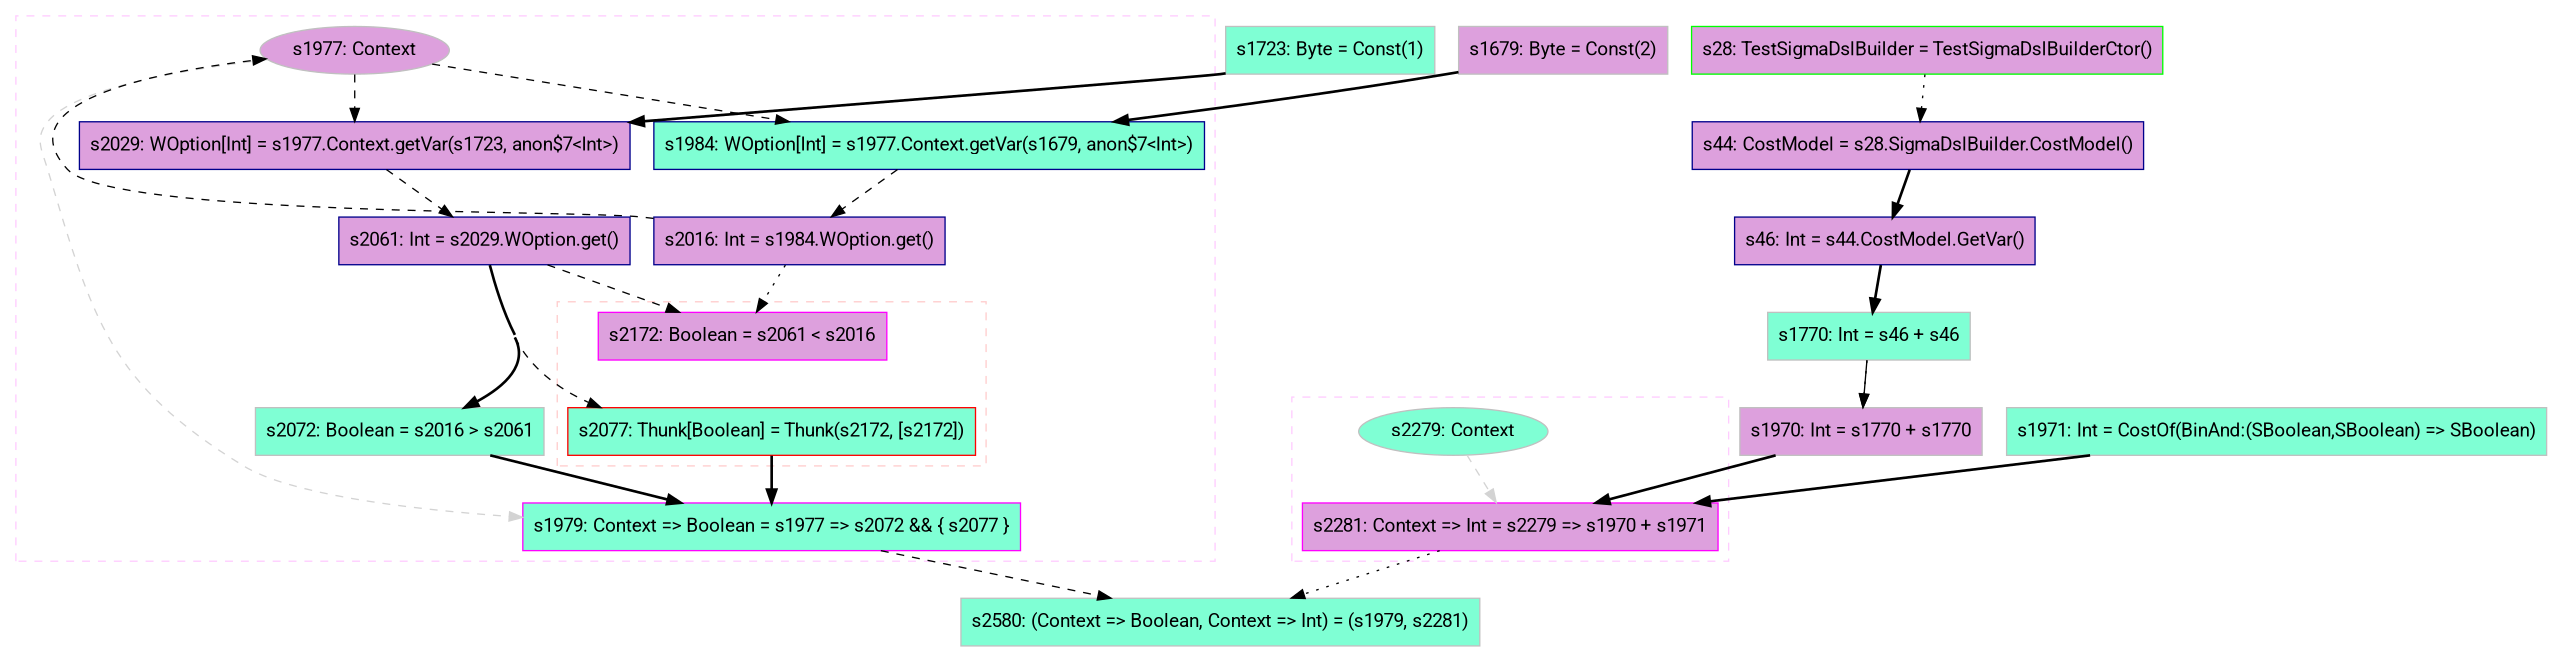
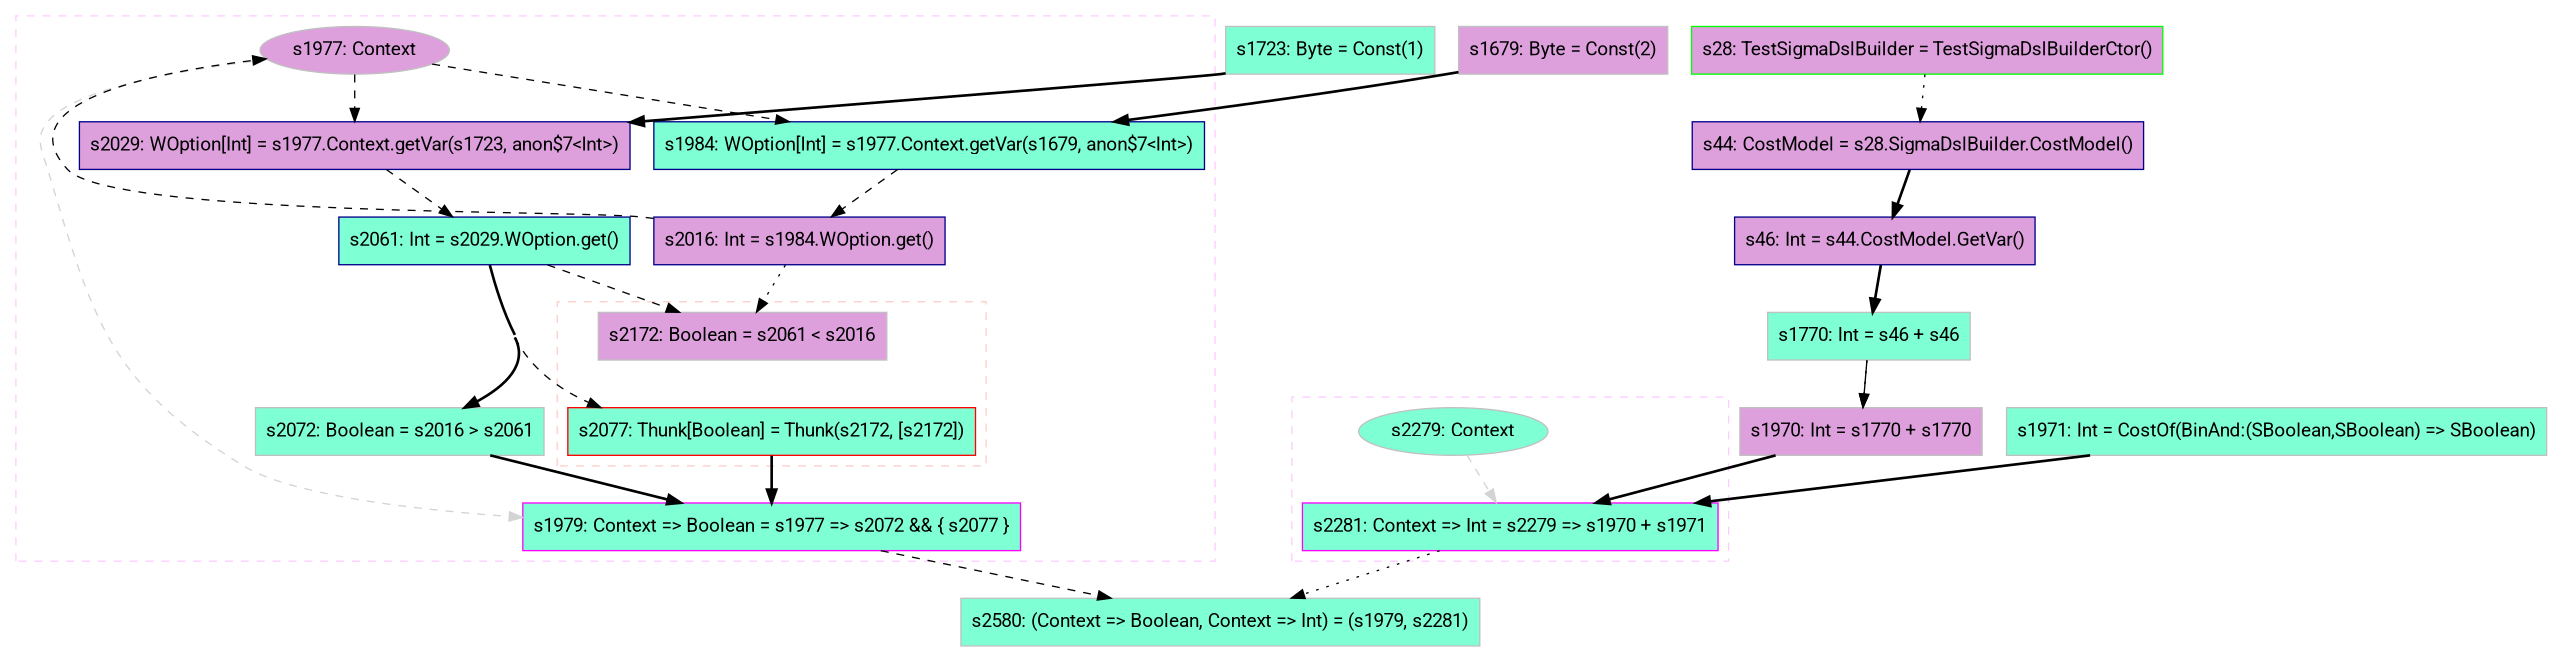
node "s2061: Int = s2029.WOption.get()": fillcolor plum -> aquamarine
node "s2172: Boolean = s2061 < s2016": color magenta -> gray
node "s2281: Context => Int = s2279 => s1970 + s1971": fillcolor plum -> aquamarine
